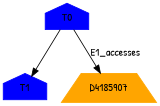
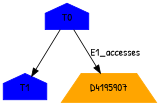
node "D4185907": label "D4185907" -> "D4195907"
